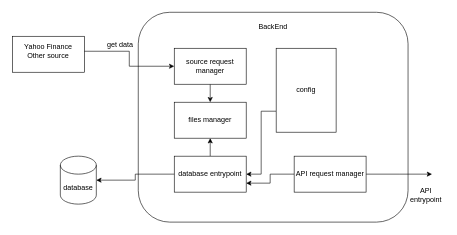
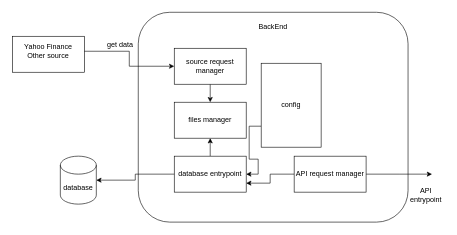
node "config": moved (306, 90) -> (291, 105)
